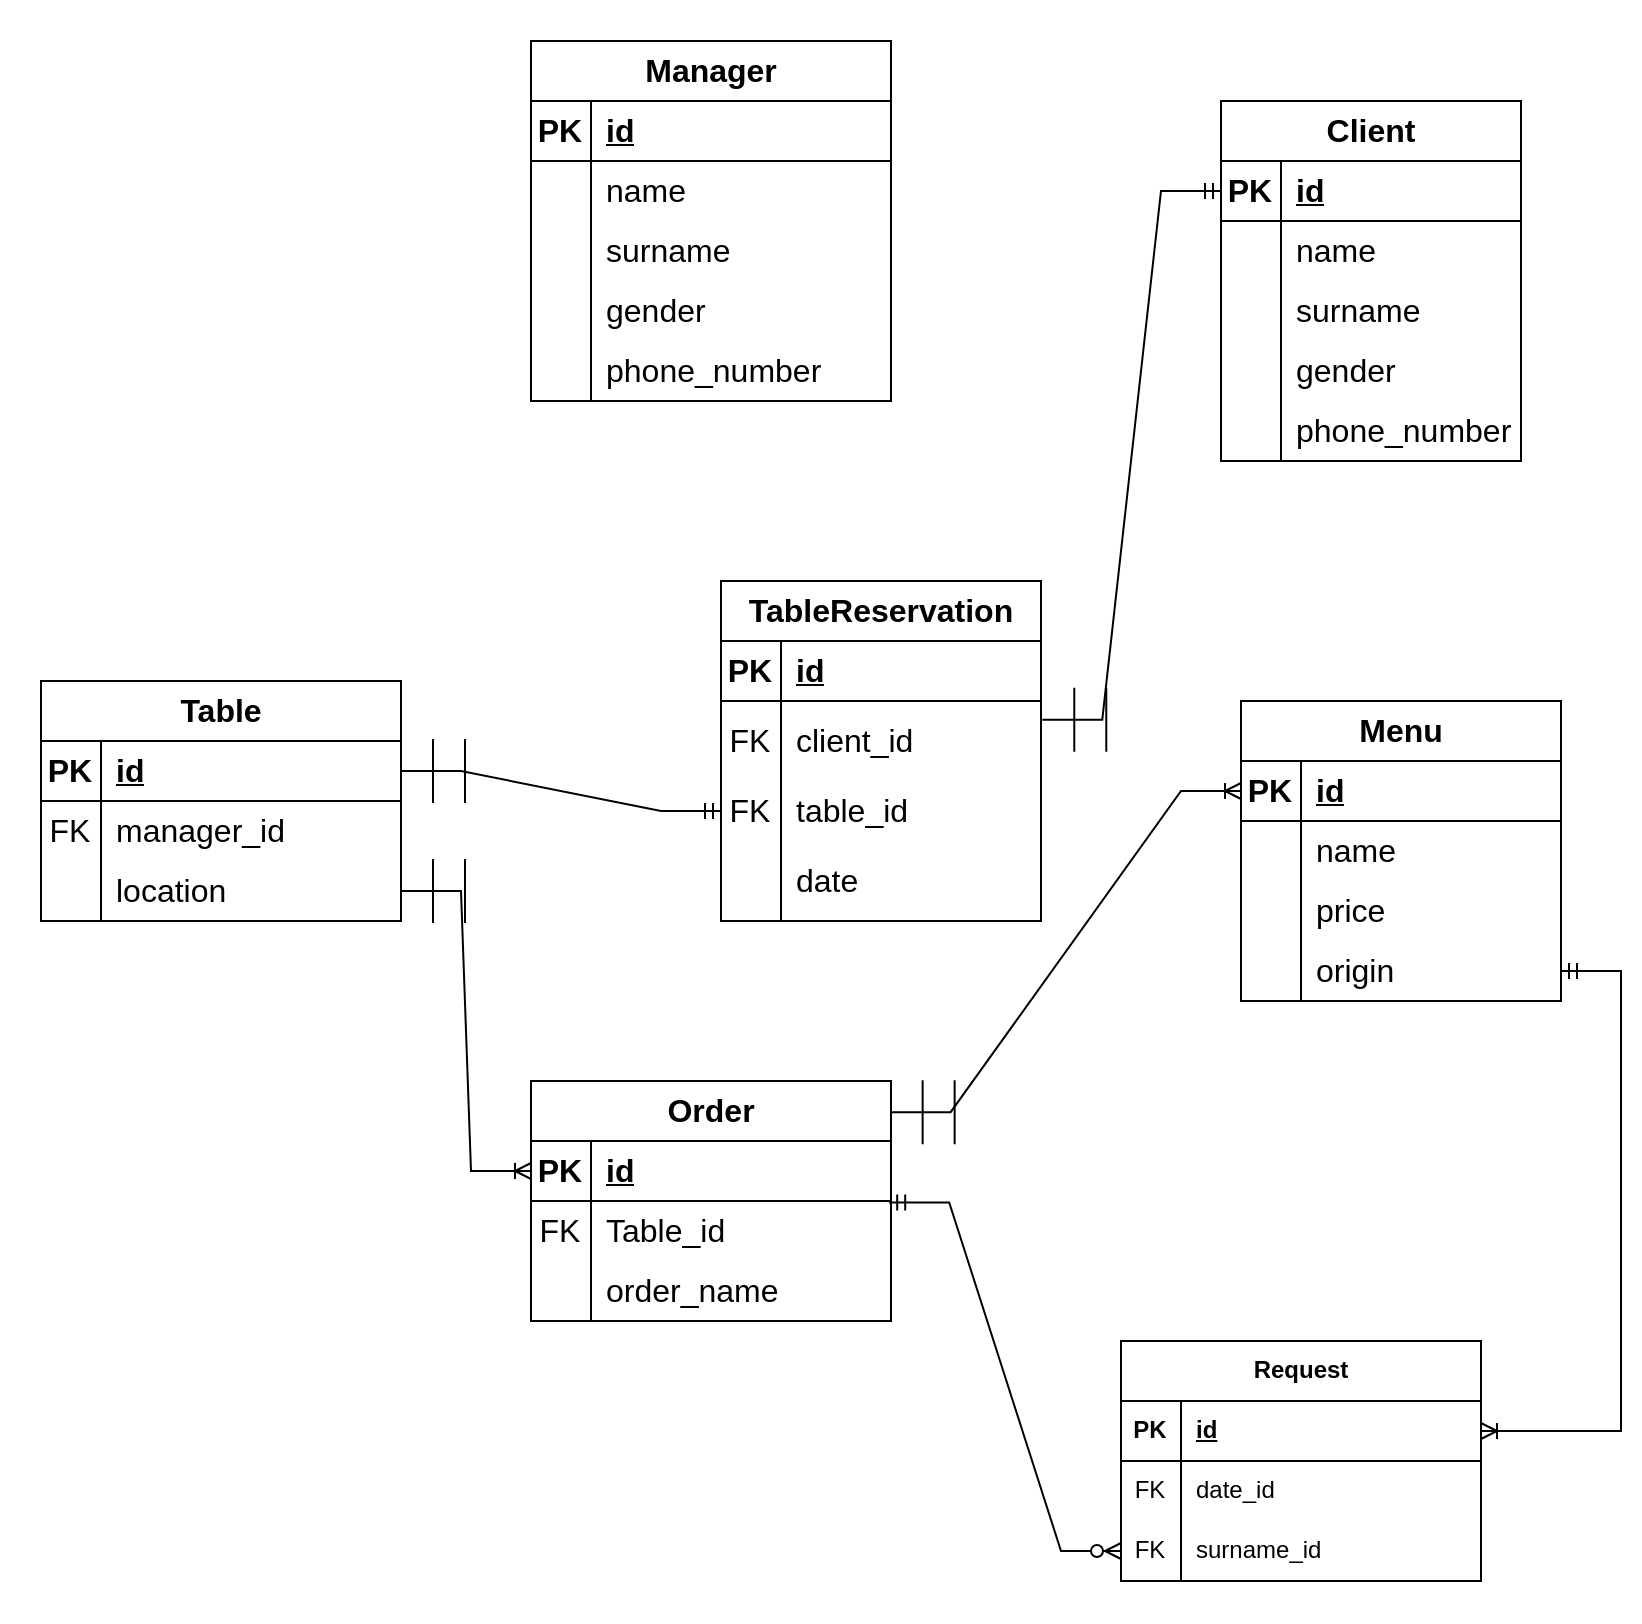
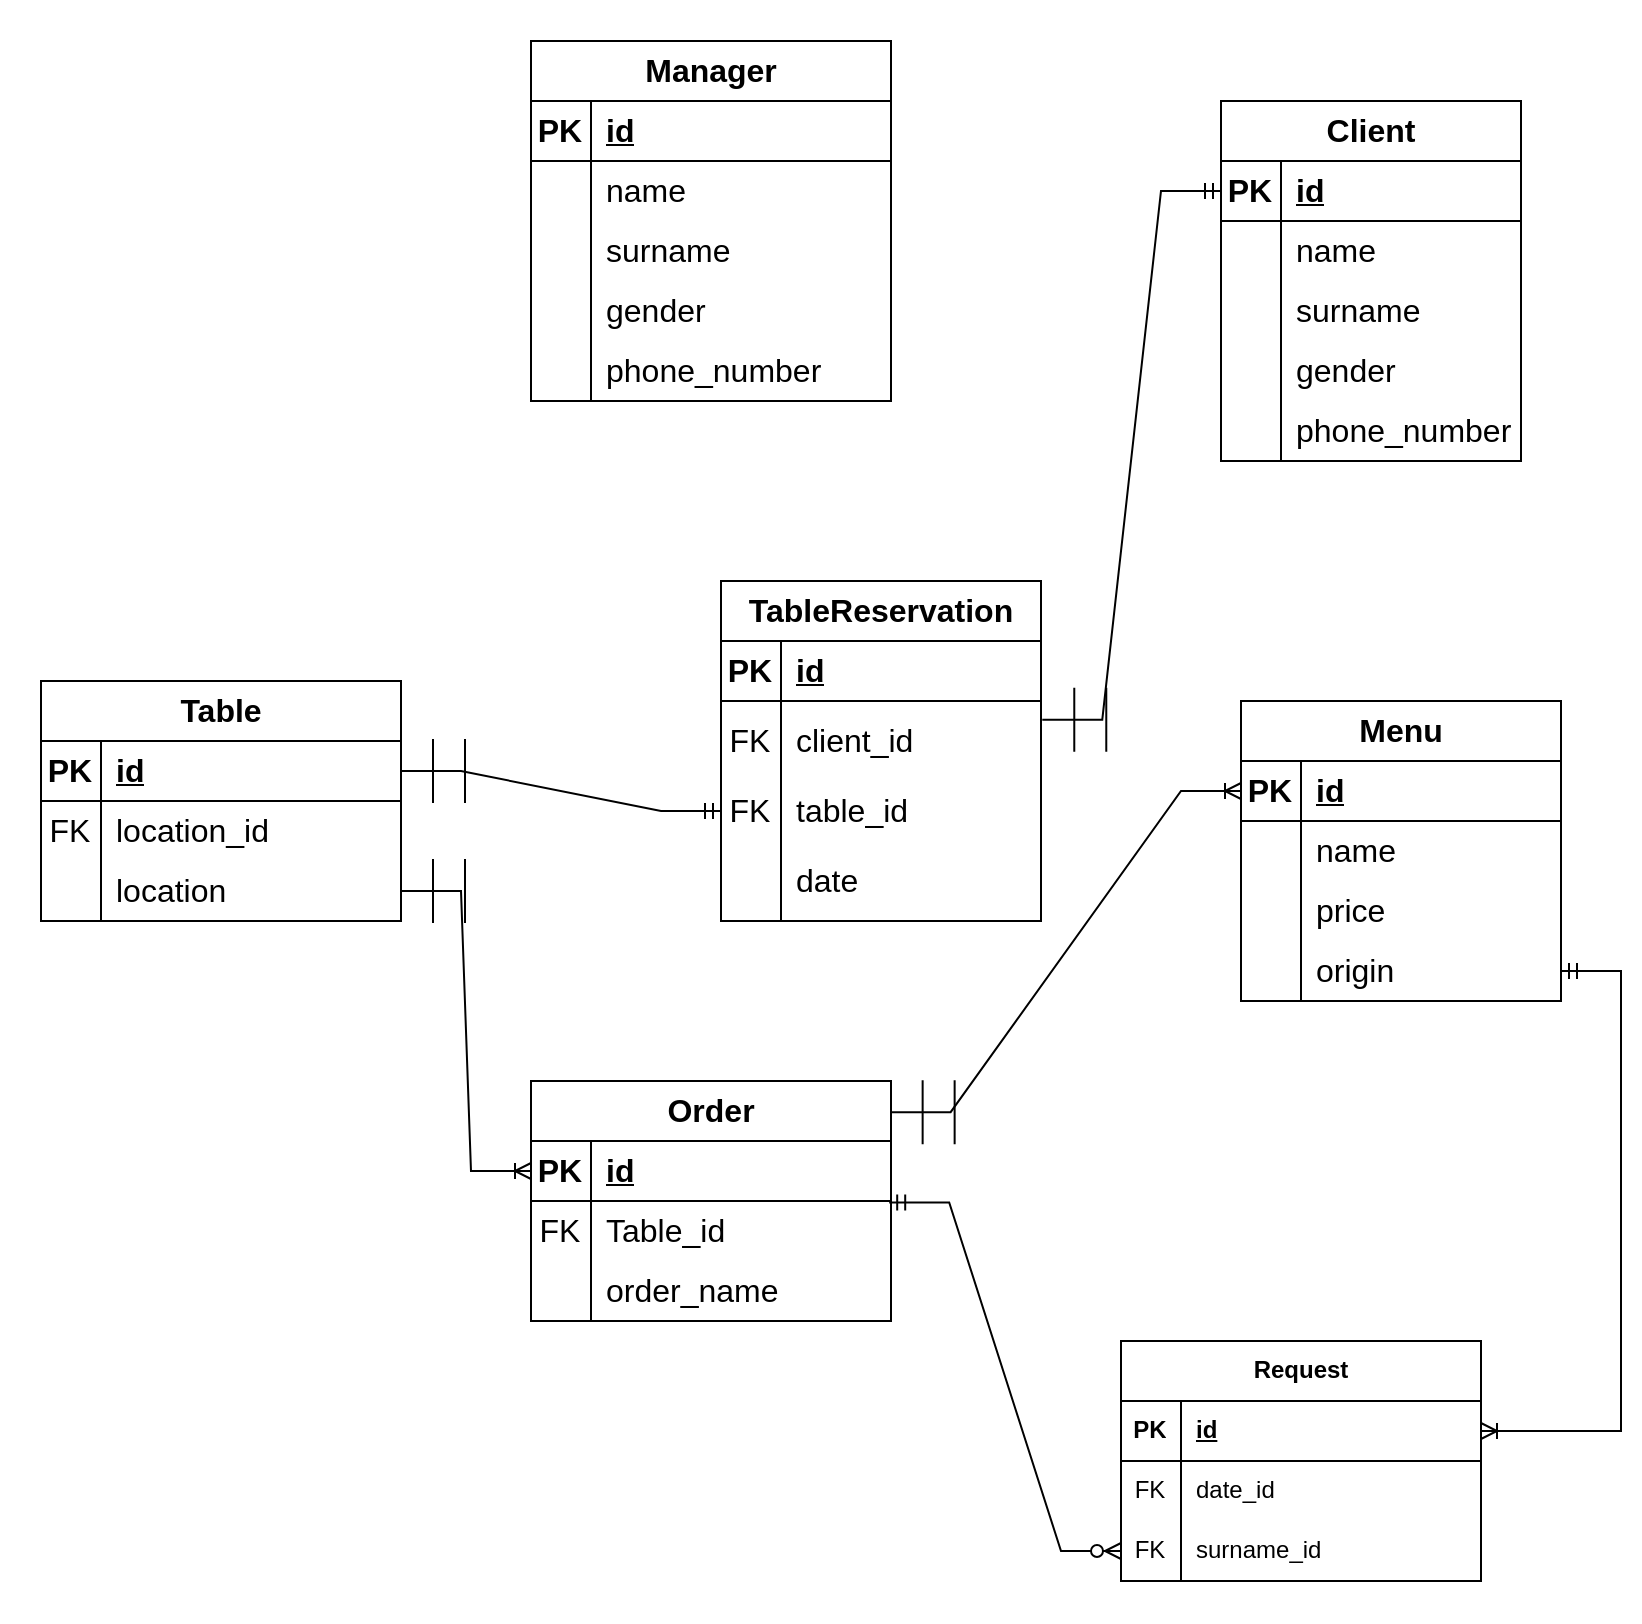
node "manager_id": label "manager_id" -> "location_id"
